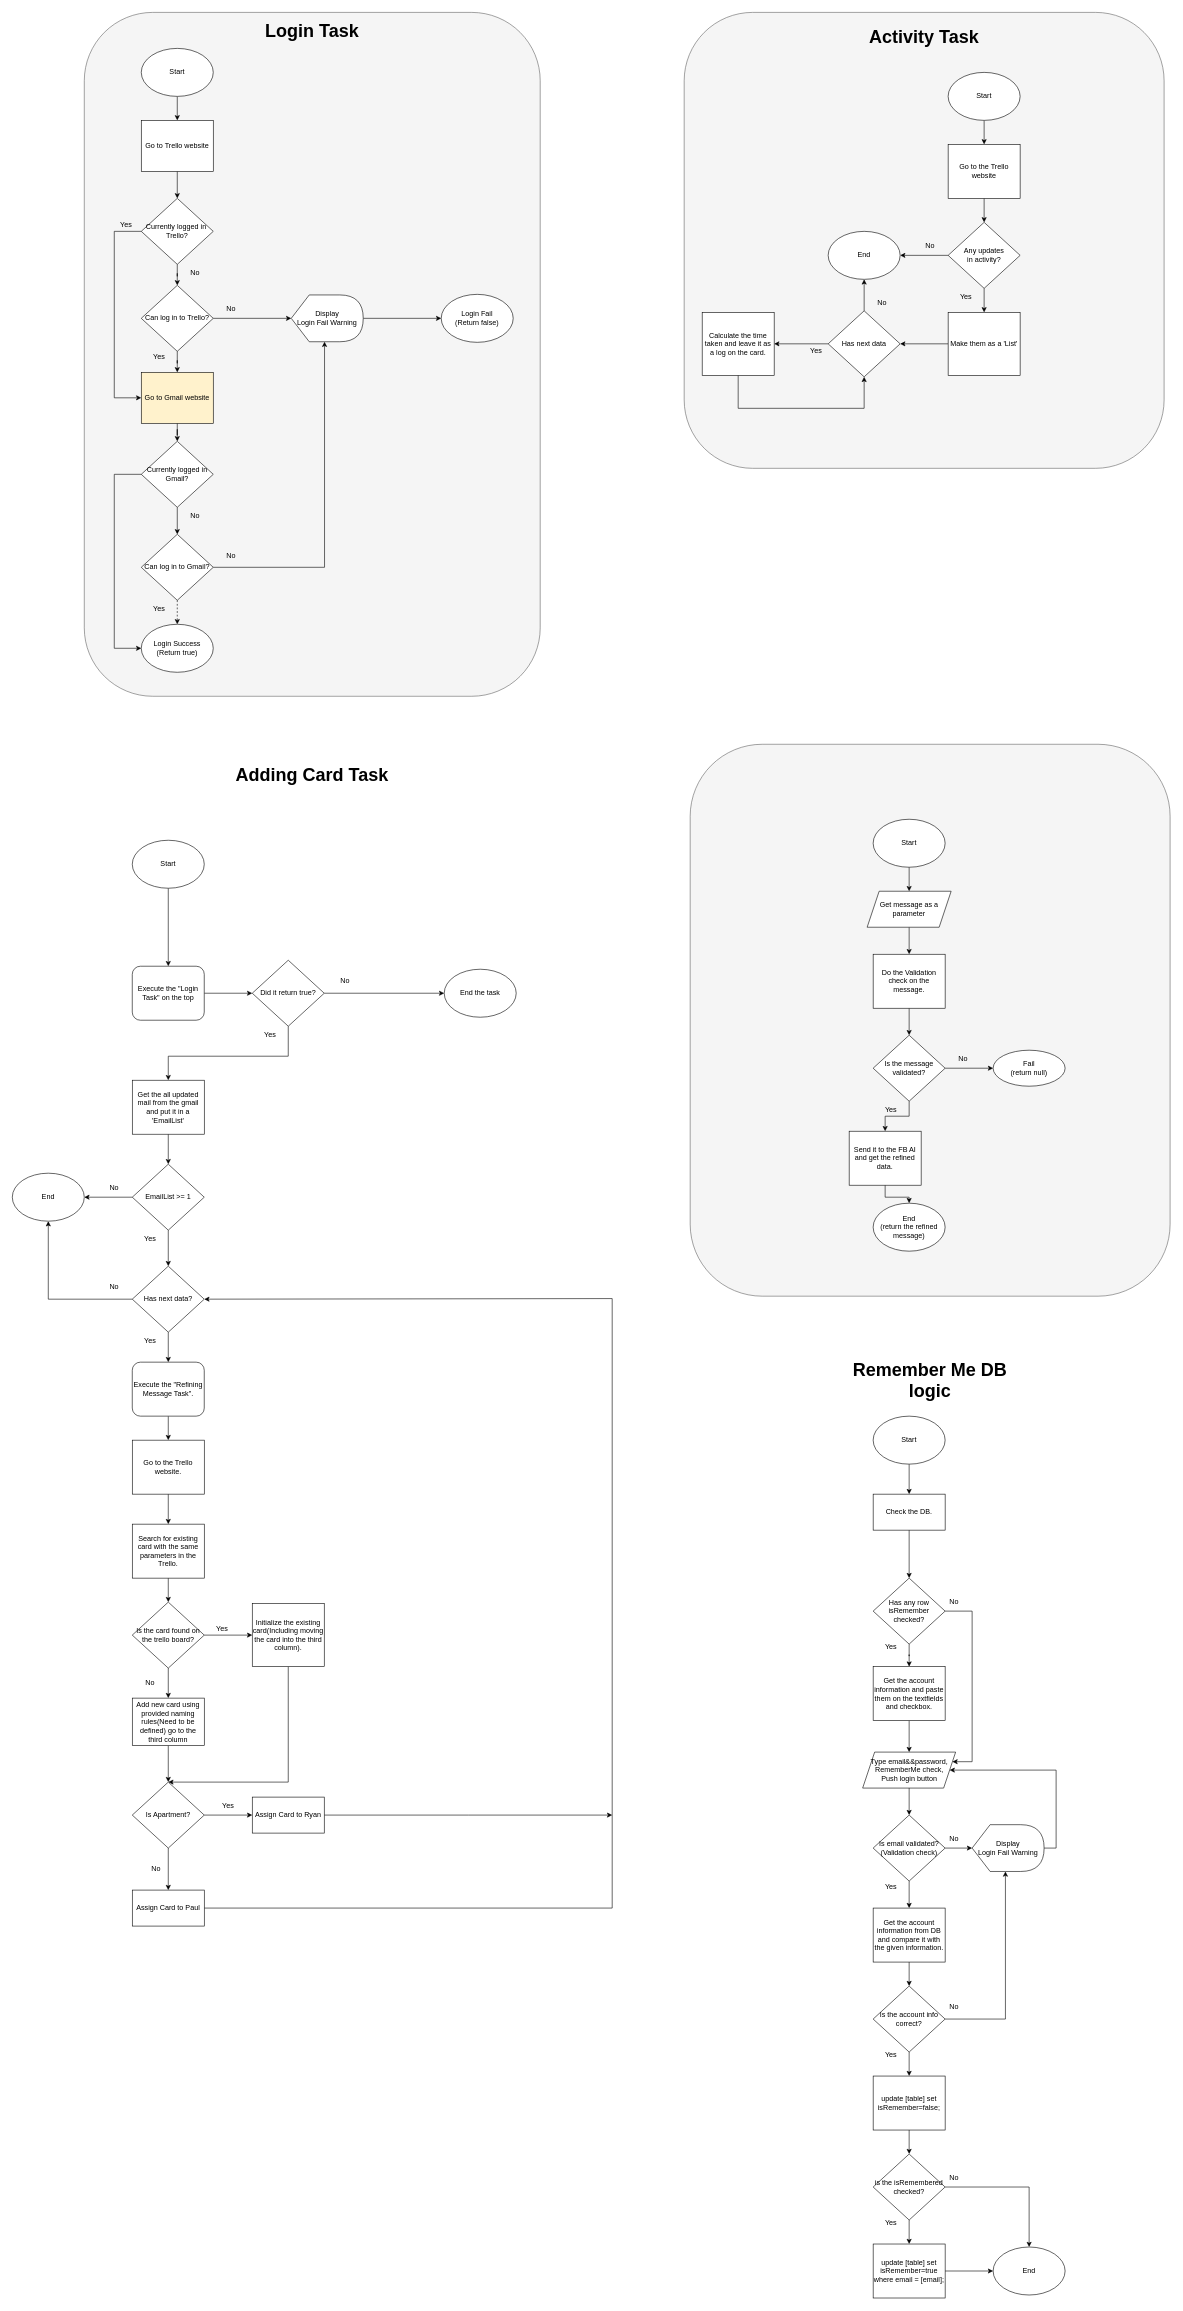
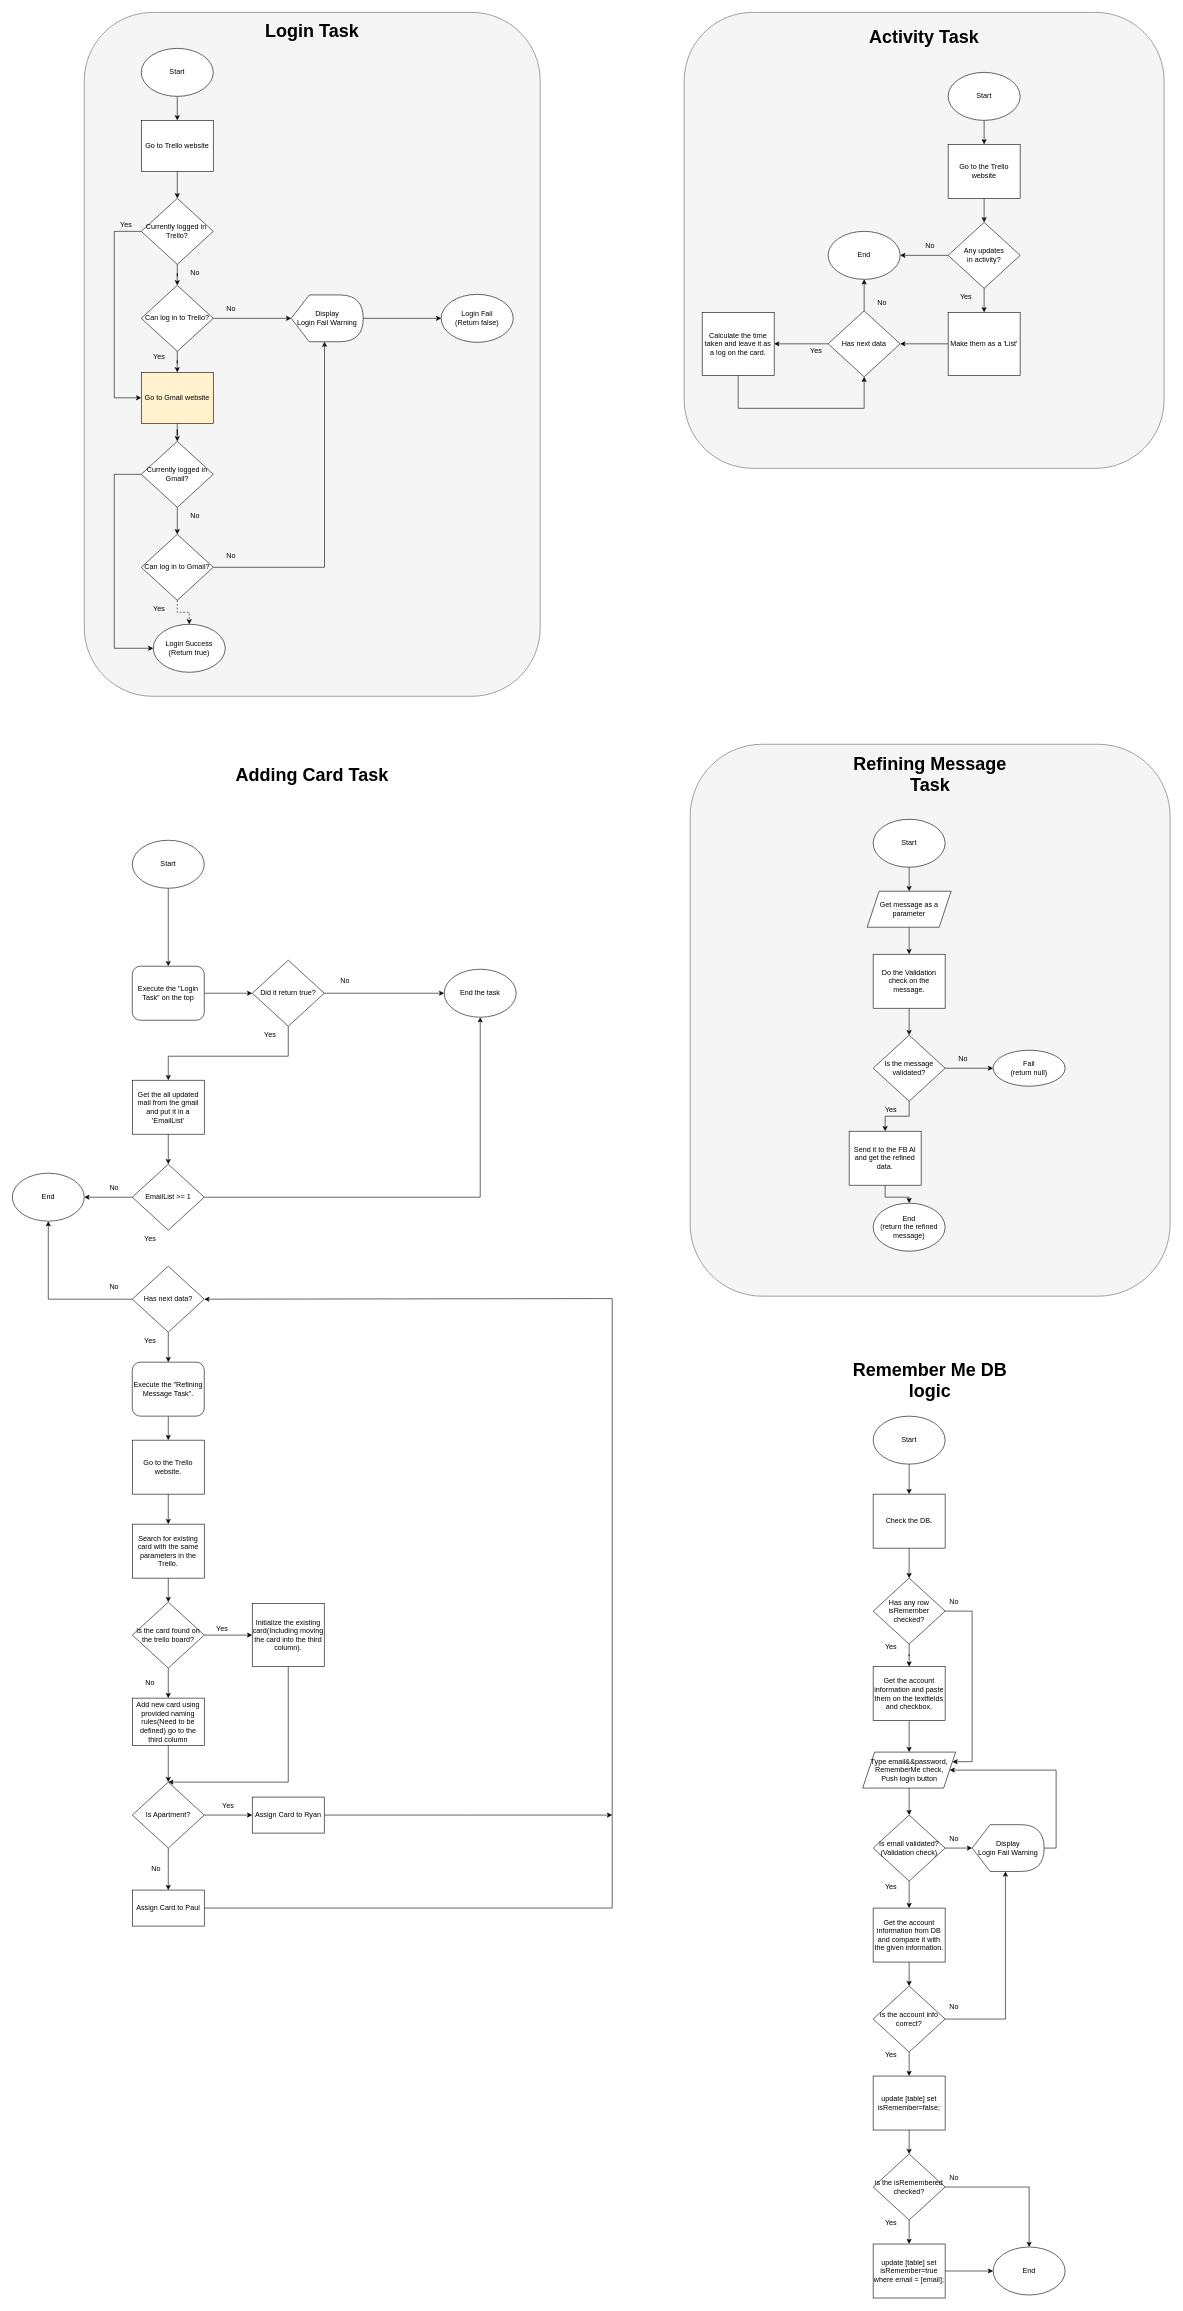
node "Login Success (Return true)": moved (177, 648) -> (189, 648)
node "Refining Message Task": added
edge "EmailList >= 1" -> "Has next data?": now "EmailList >= 1" -> "End the task"
node "Check the DB.": size 72x36 -> 72x54
